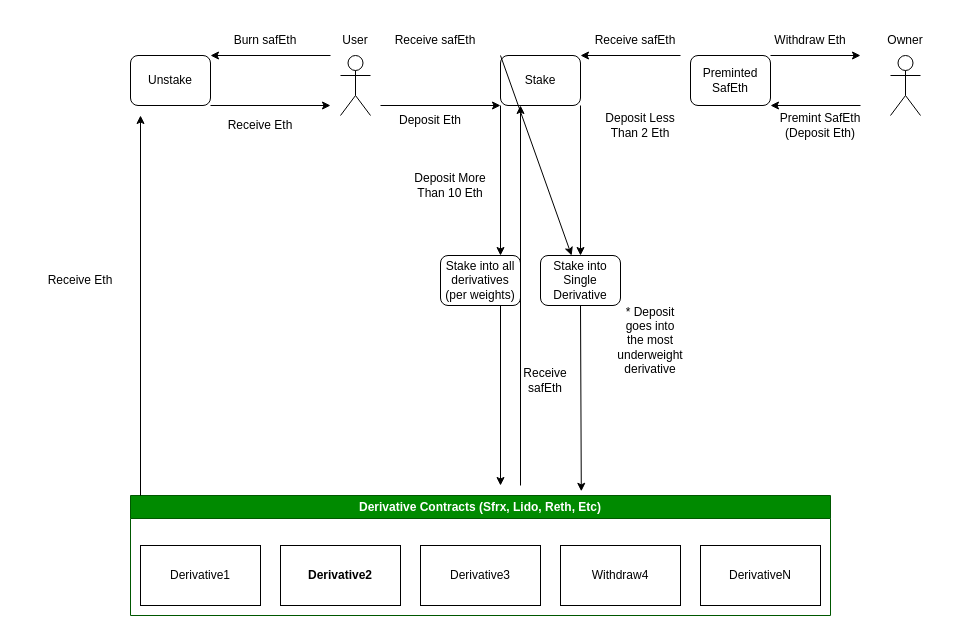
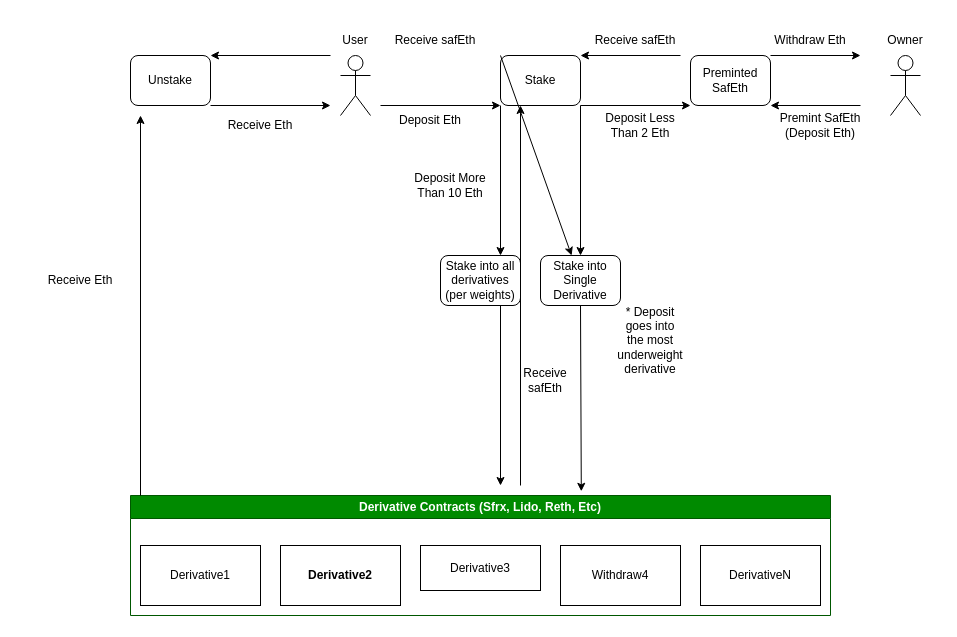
node "Burn safEth": removed
edge "Stake" -> "Preminted SafEth": added
node "Derivative3": size 120x60 -> 120x45
